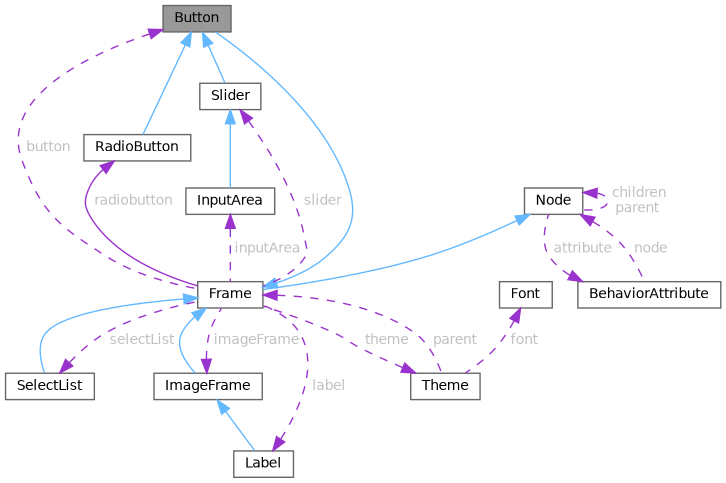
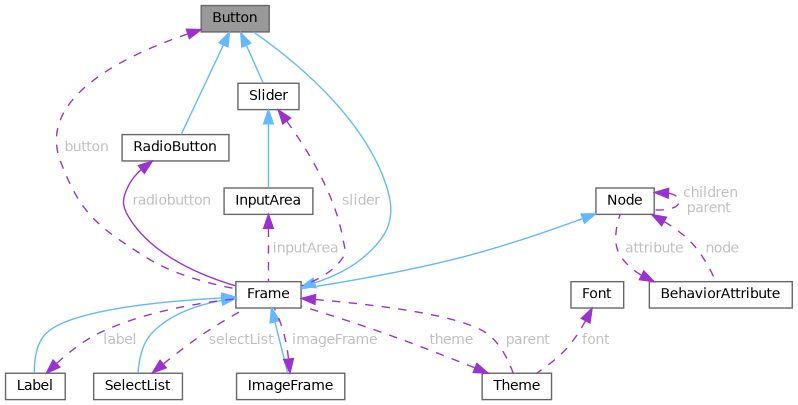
edge "Label" -> "ImageFrame": now "Label" -> "Frame"
